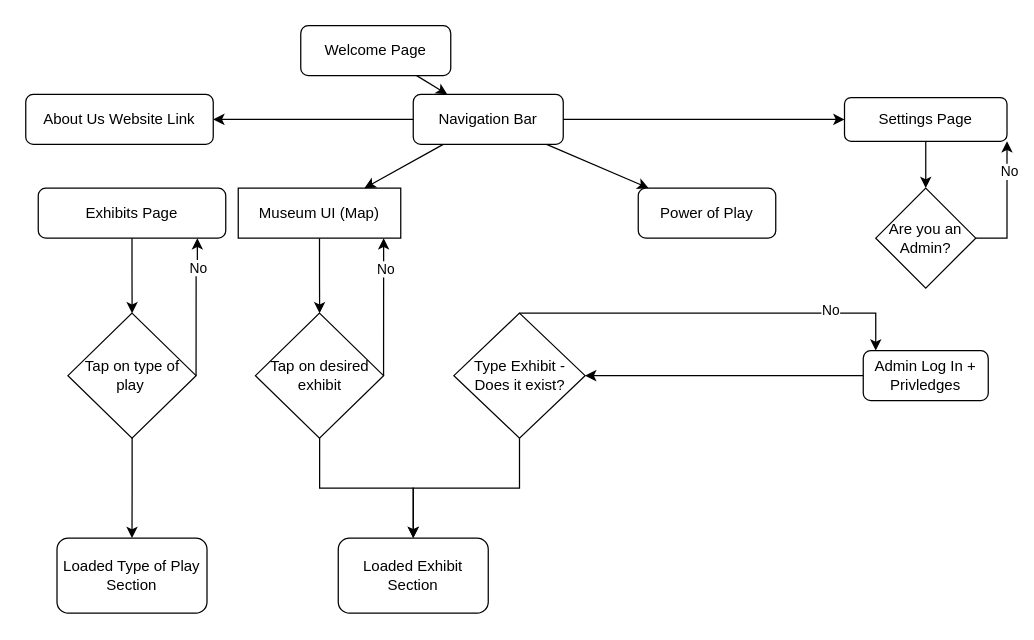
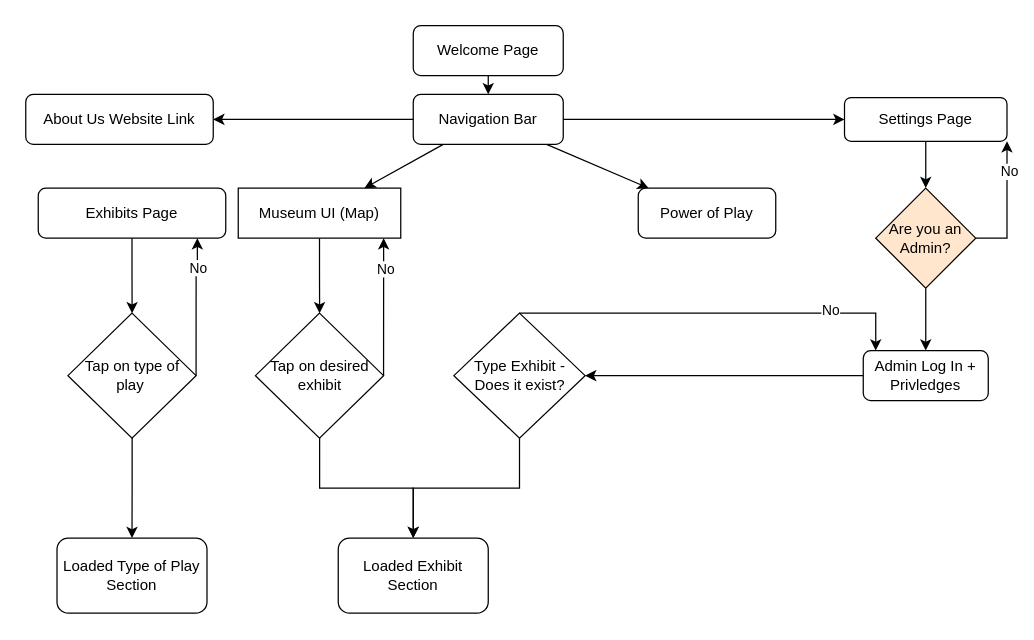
node "Welcome Page": moved (376, 51) -> (488, 51)
node "Are you an Admin?": fillcolor #ffffff -> #ffe6cc
edge "Are you an Admin?" -> "Admin Log In + Privledges": added
